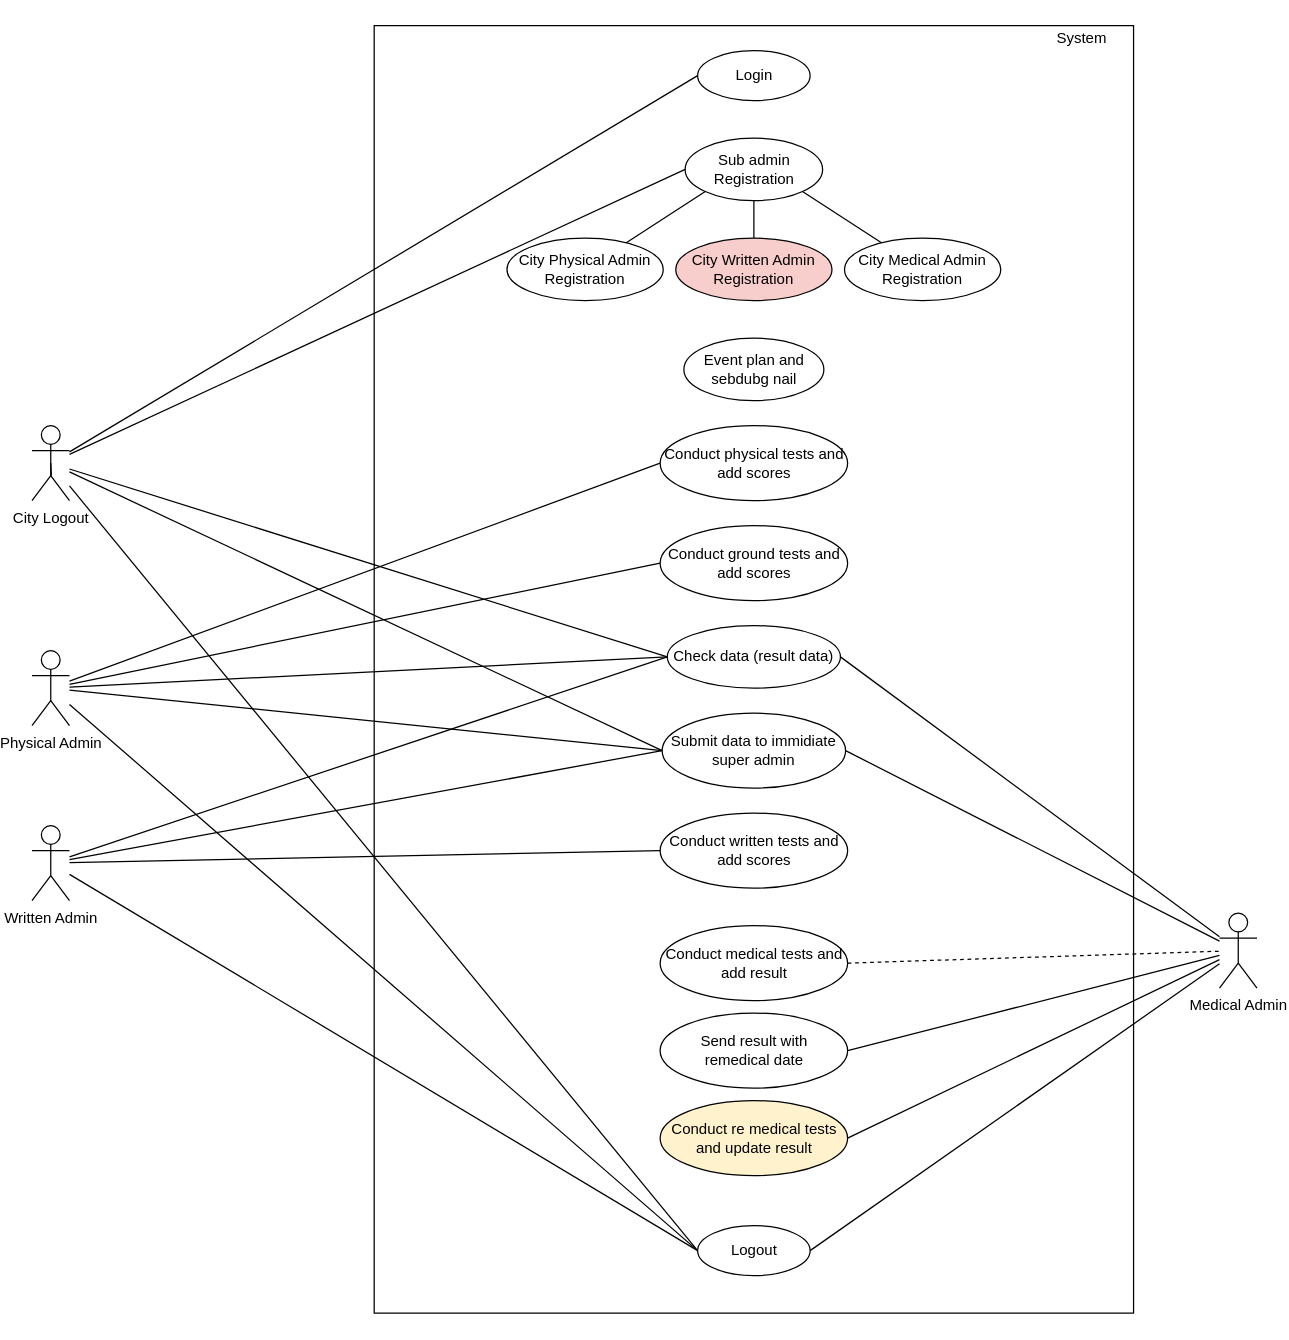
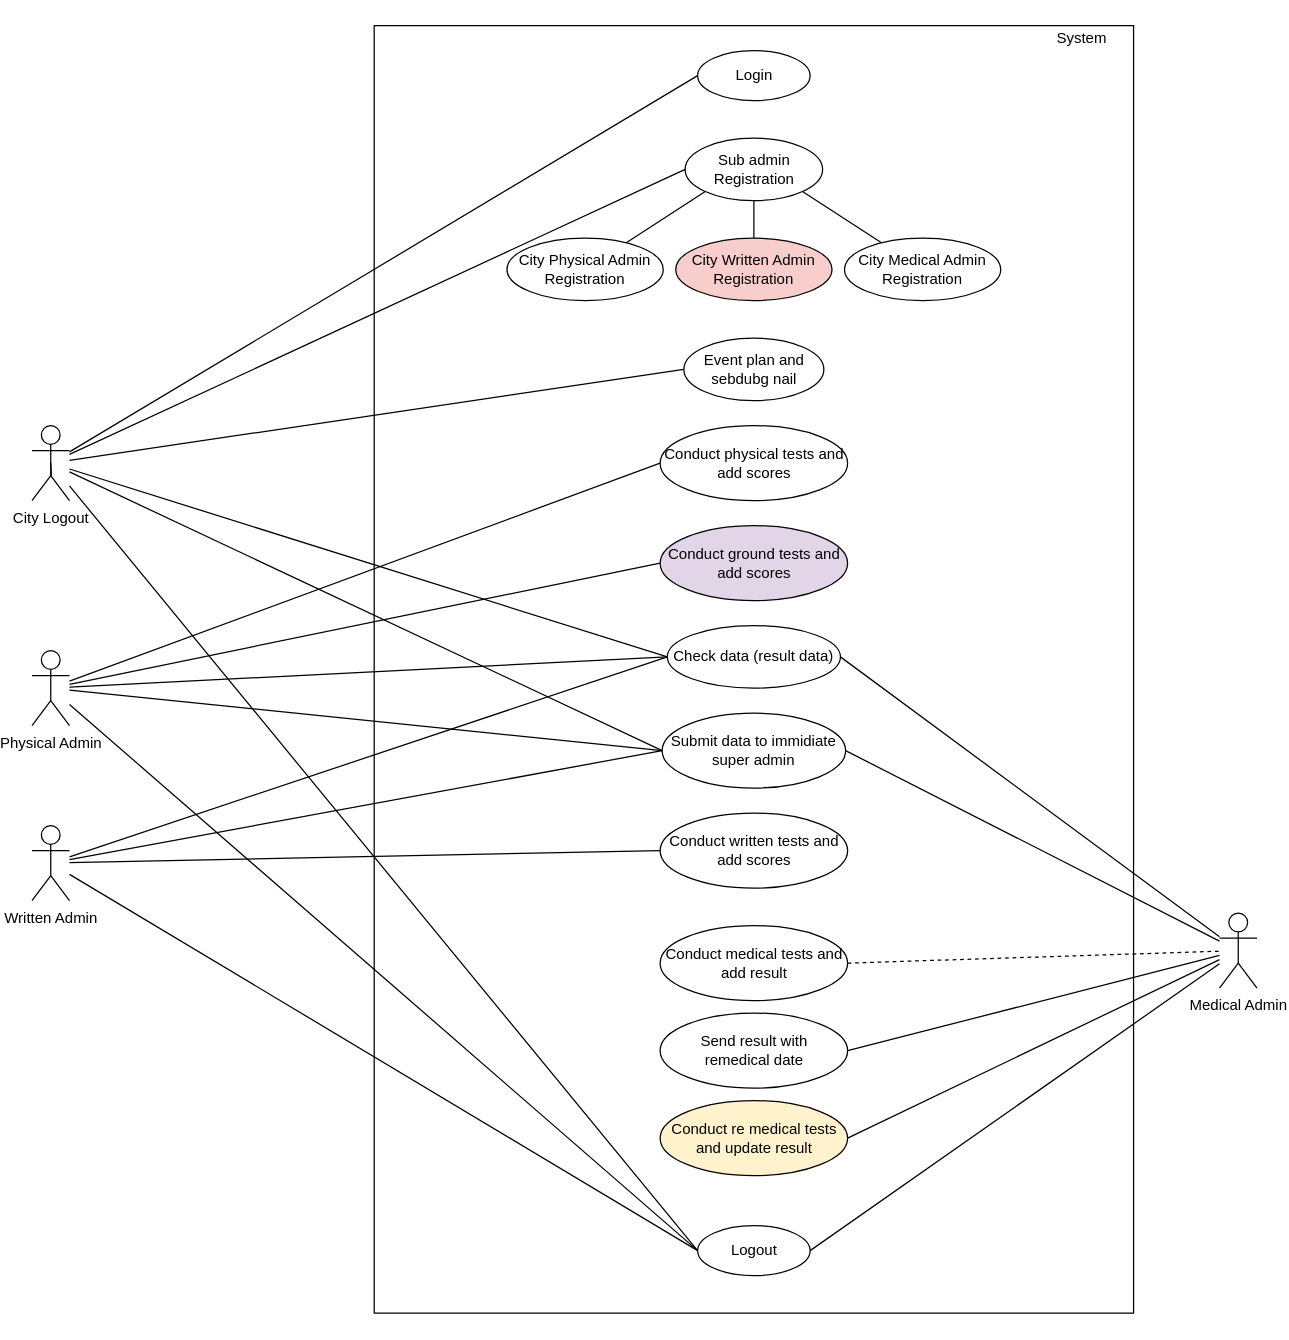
edge "Event plan and sebdubg nail" -- "City Logout": added
node "Conduct ground tests and add scores": fillcolor #ffffff -> #e1d5e7
